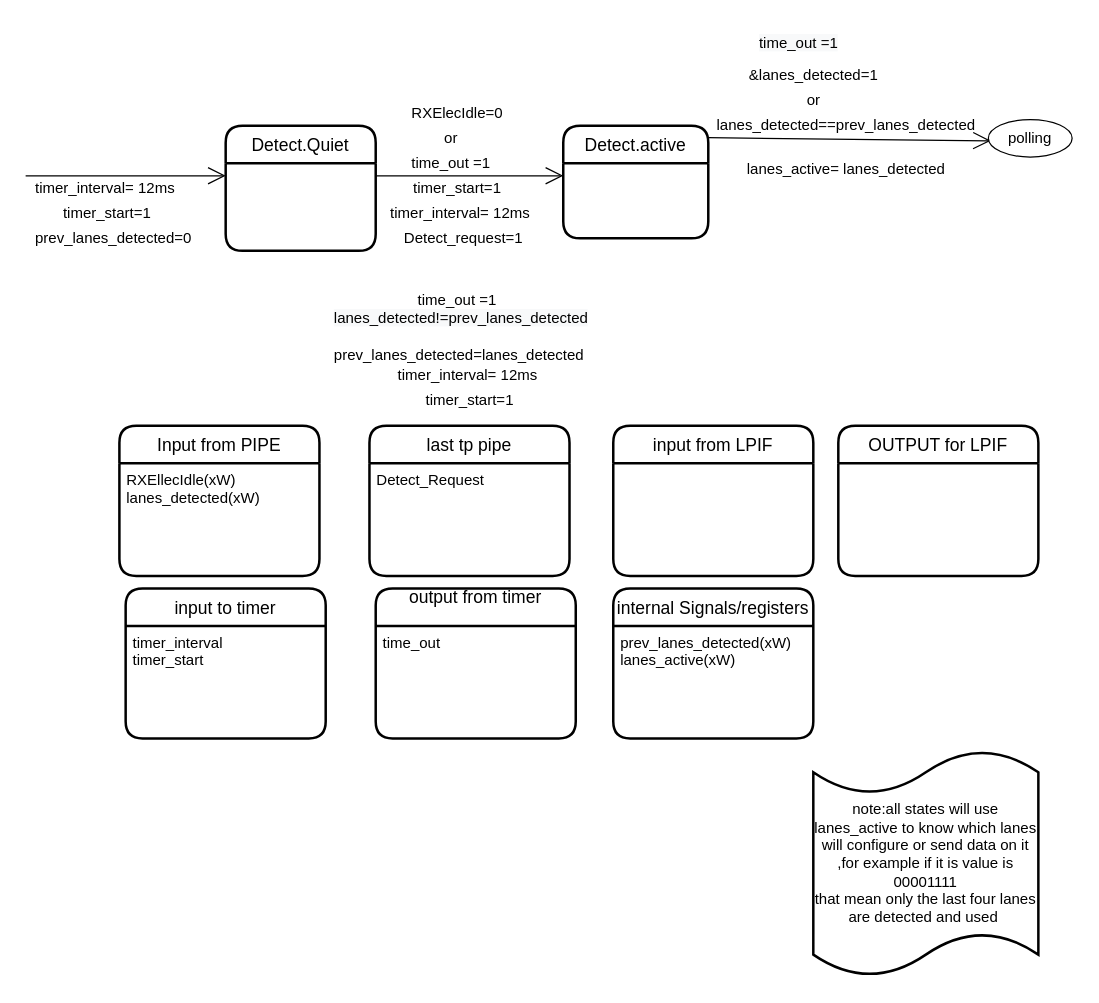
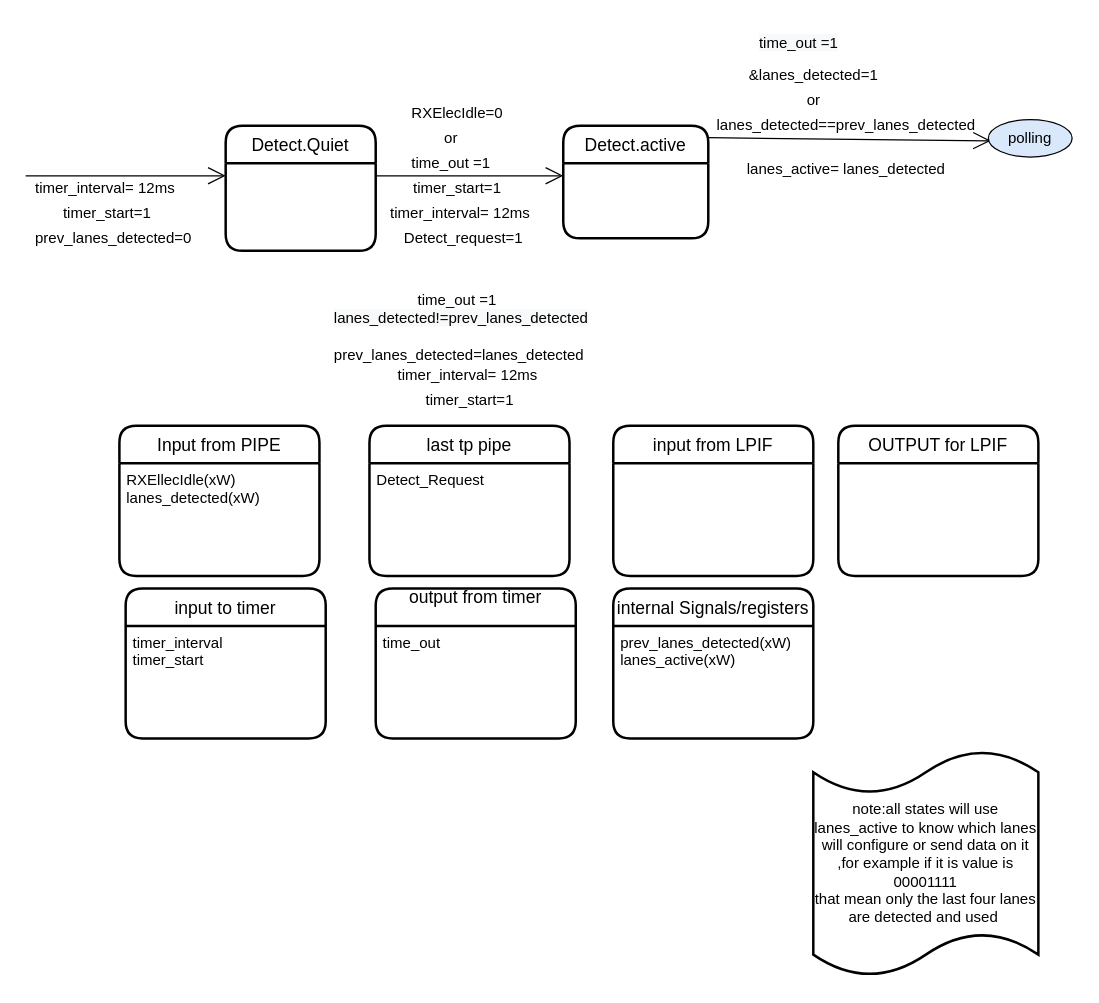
node "polling": fillcolor #ffffff -> #dae8fc
